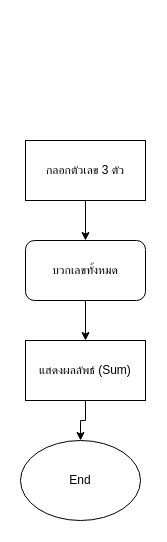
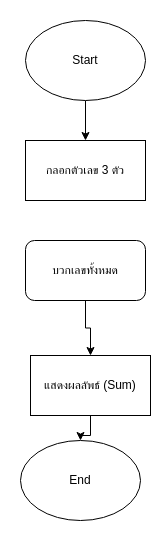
node "Start": added
edge "Start" -> "กลอกตัวเลข 3 ตัว": added
edge "กลอกตัวเลข 3 ตัว" -> "บวกเลขทั้งหมด": removed
node "แสดงผลลัพธ์ (Sum)": moved (86, 371) -> (91, 386)
